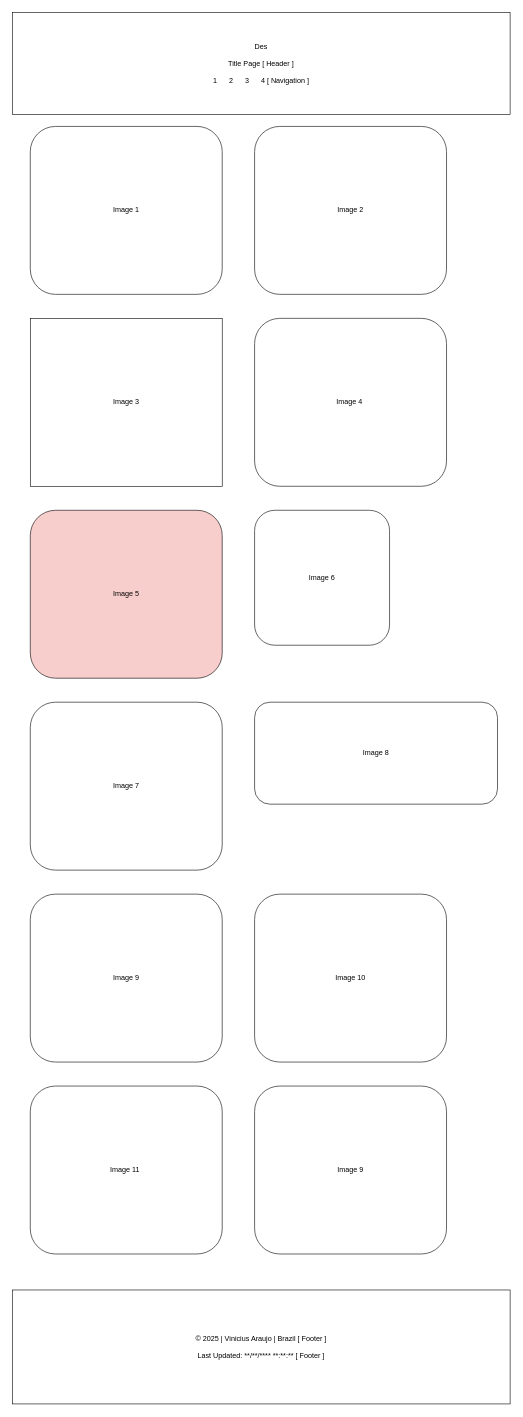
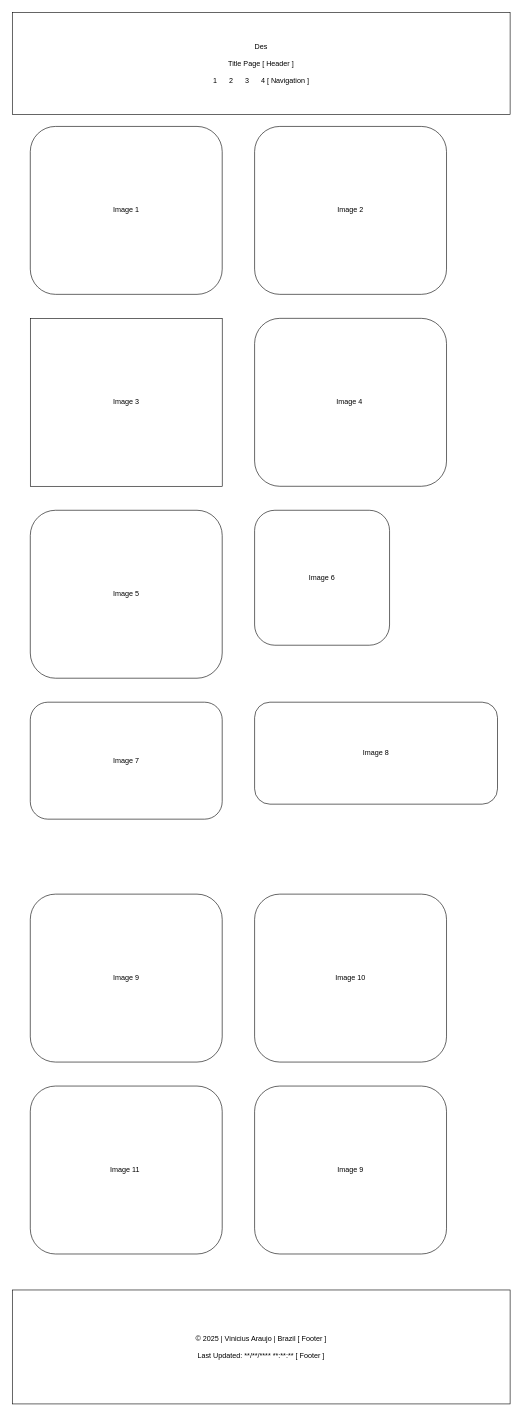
node "Image 5": fillcolor #f8cecc -> #ffffff
node "Image 7": size 192x168 -> 192x117
